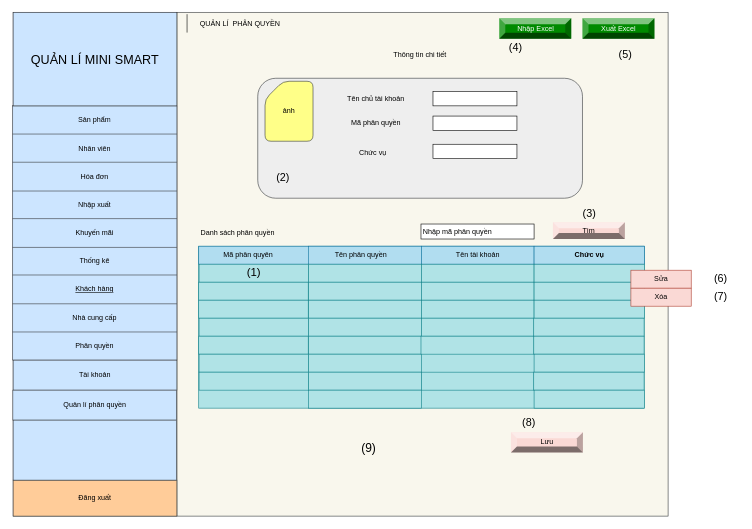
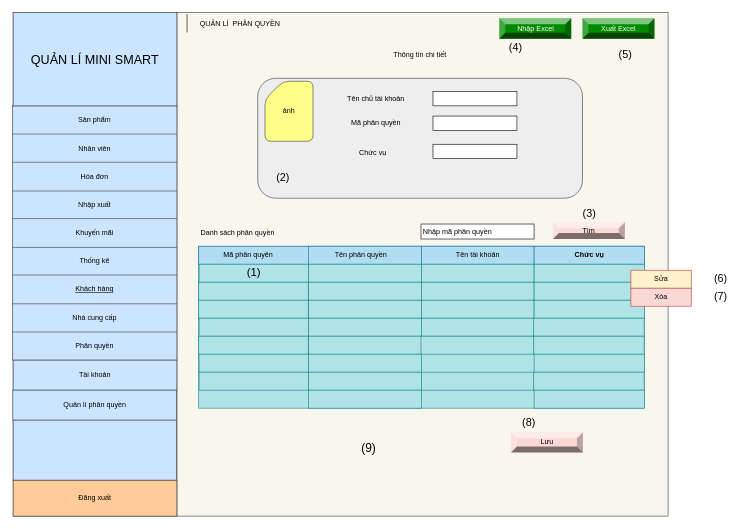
node "Sửa": fillcolor #fad9d5 -> #fff2cc
